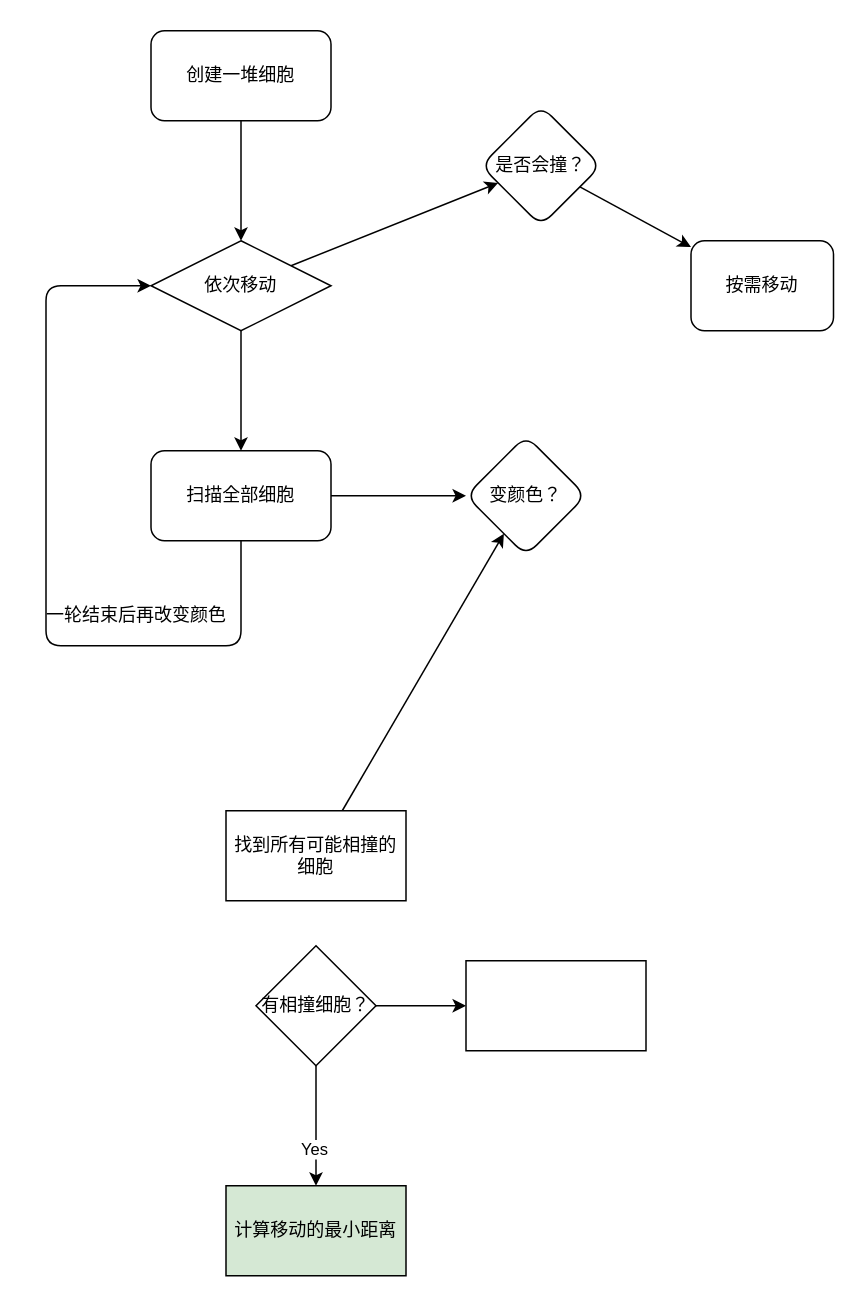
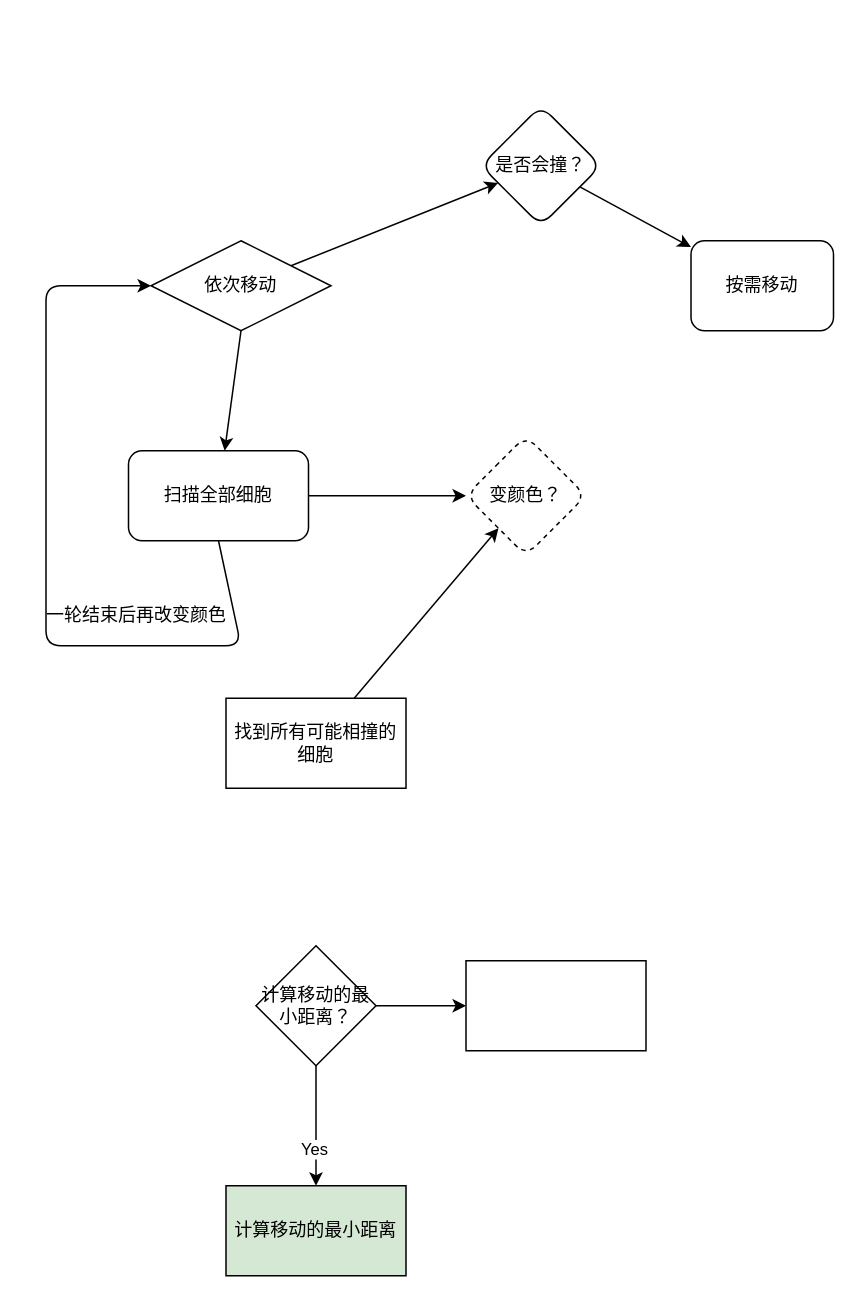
node "创建一堆细胞": removed
edge "创建一堆细胞" -> "依次移动": removed
node "扫描全部细胞": moved (241, 496) -> (218, 496)
node "变颜色？": style solid -> dashed
node "找到所有可能相撞的细胞": moved (316, 856) -> (316, 743)
node "有相撞细胞？": label "有相撞细胞？" -> "计算移动的最小距离？"
